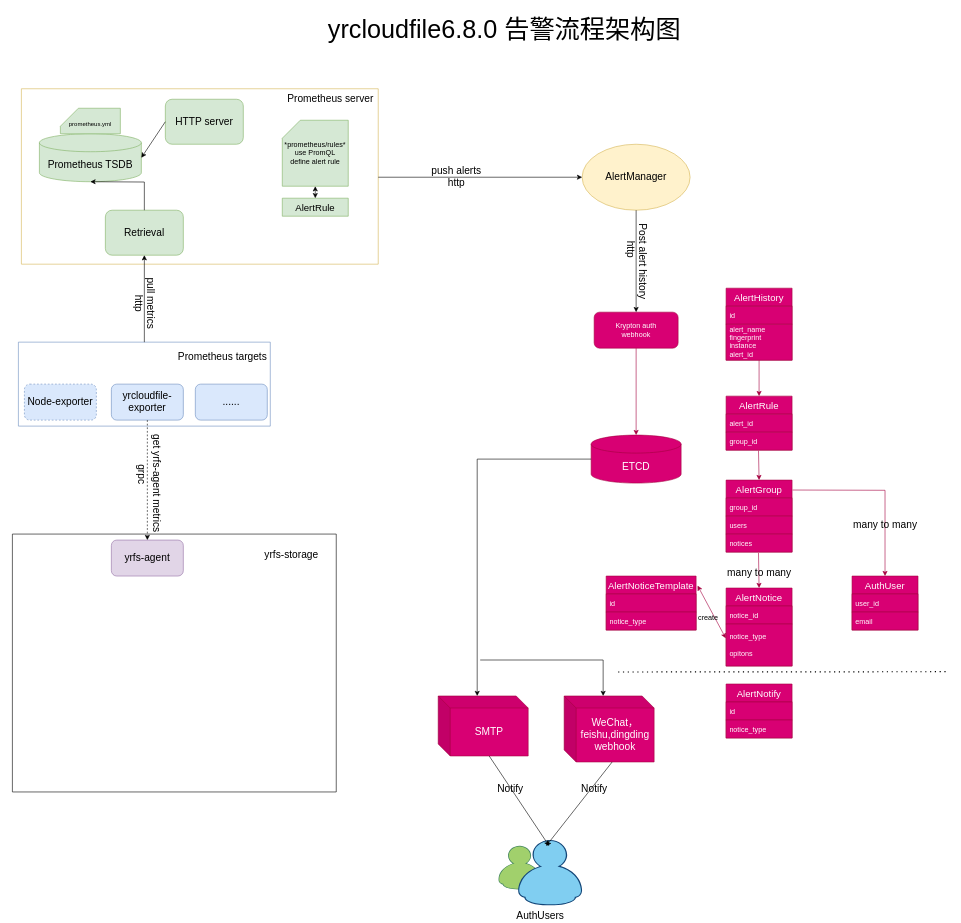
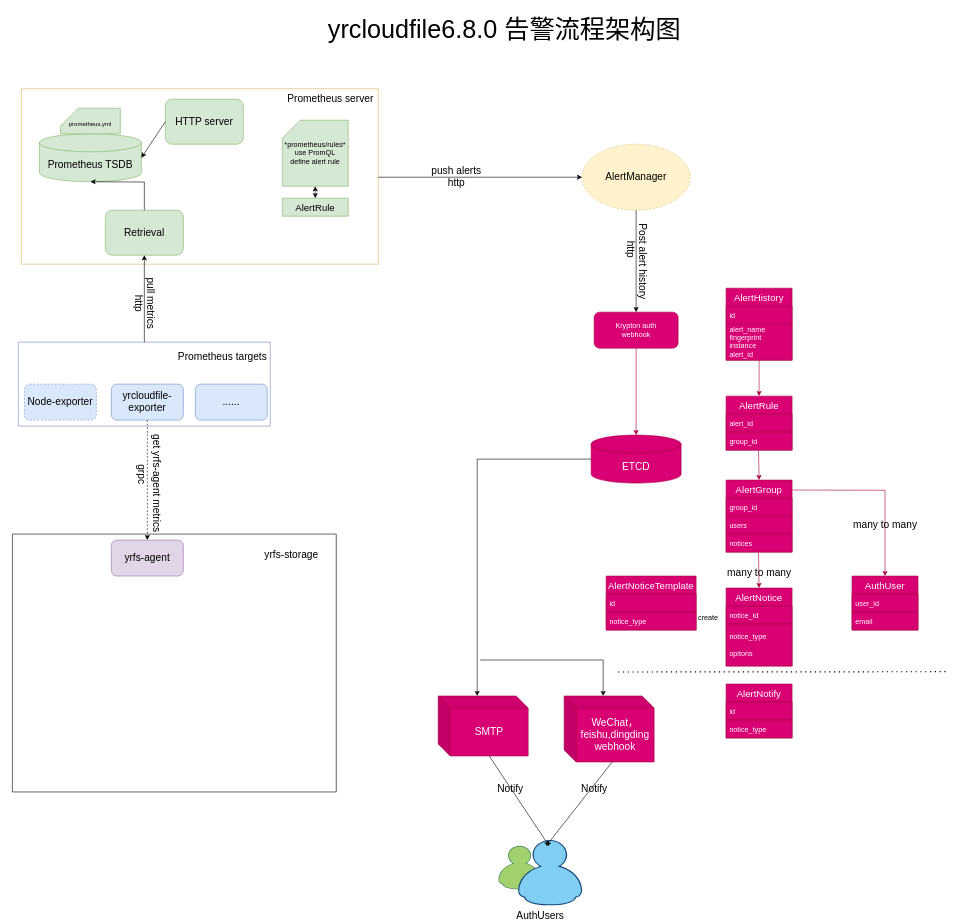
node "AlertManager": style solid -> dashed
edge "AlertNoticeTemplate" -- "notice_type opitons": removed
